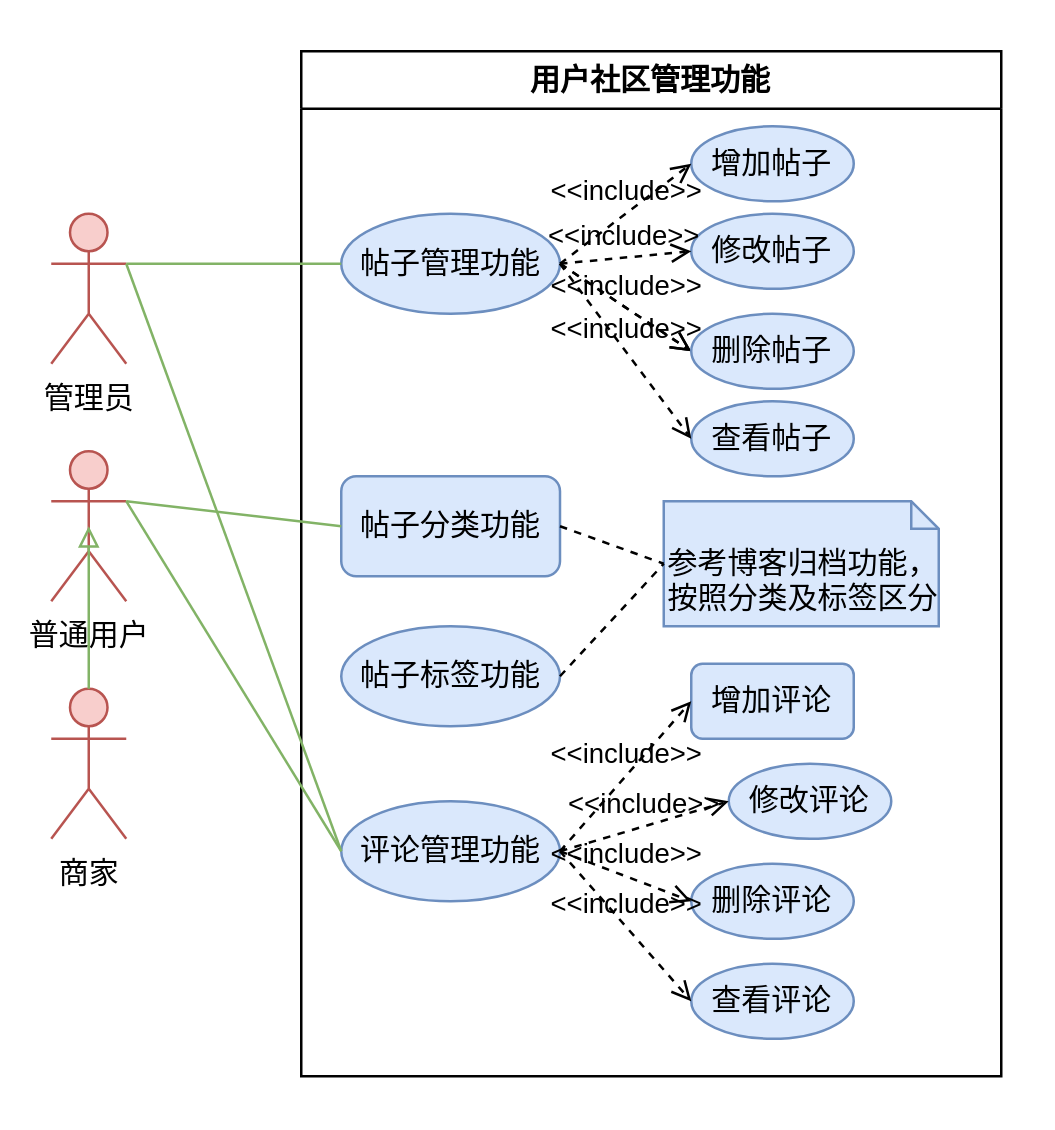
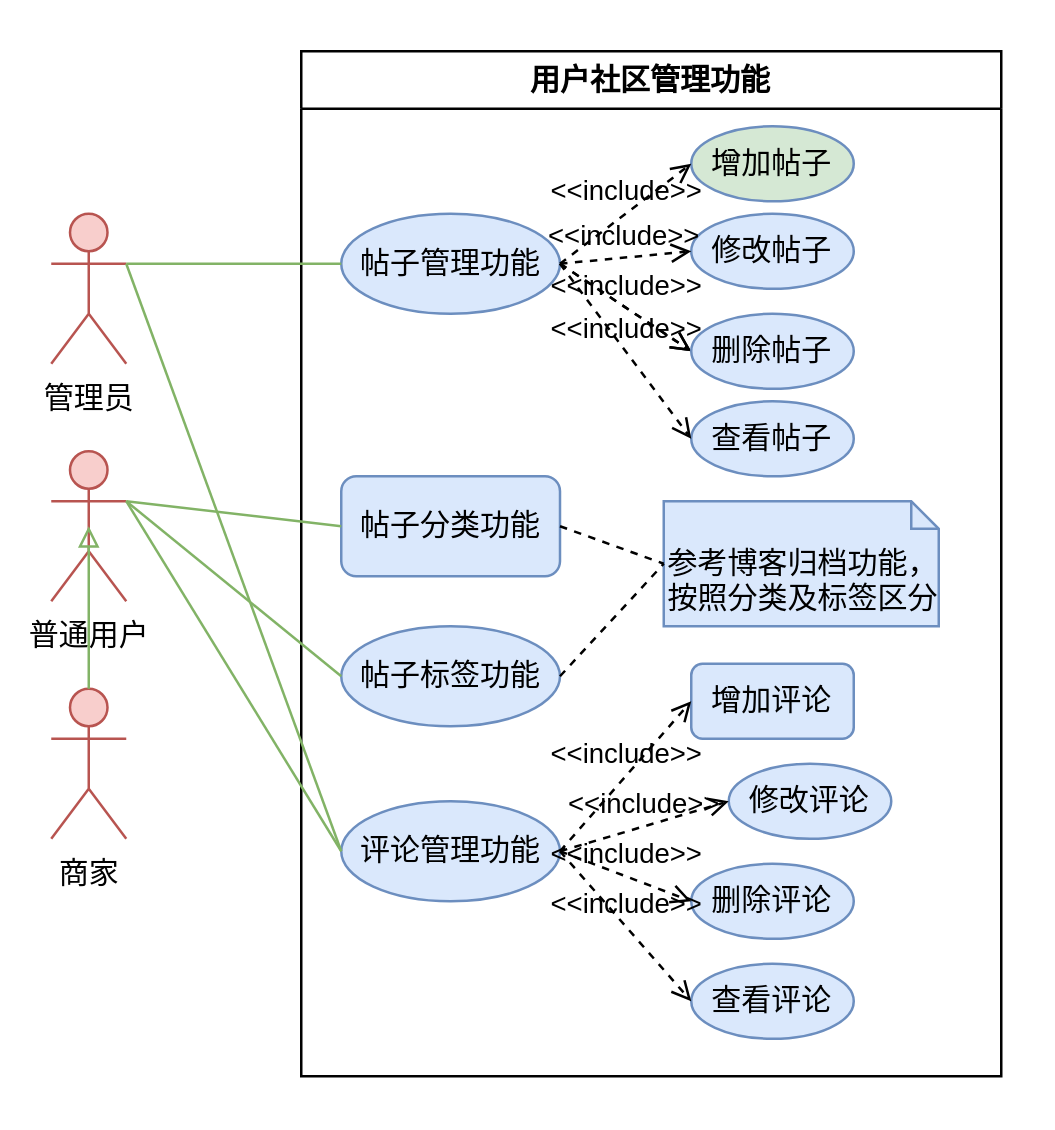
node "增加帖子": fillcolor #dae8fc -> #d5e8d4
edge "普通用户" -- "帖子标签功能": added
